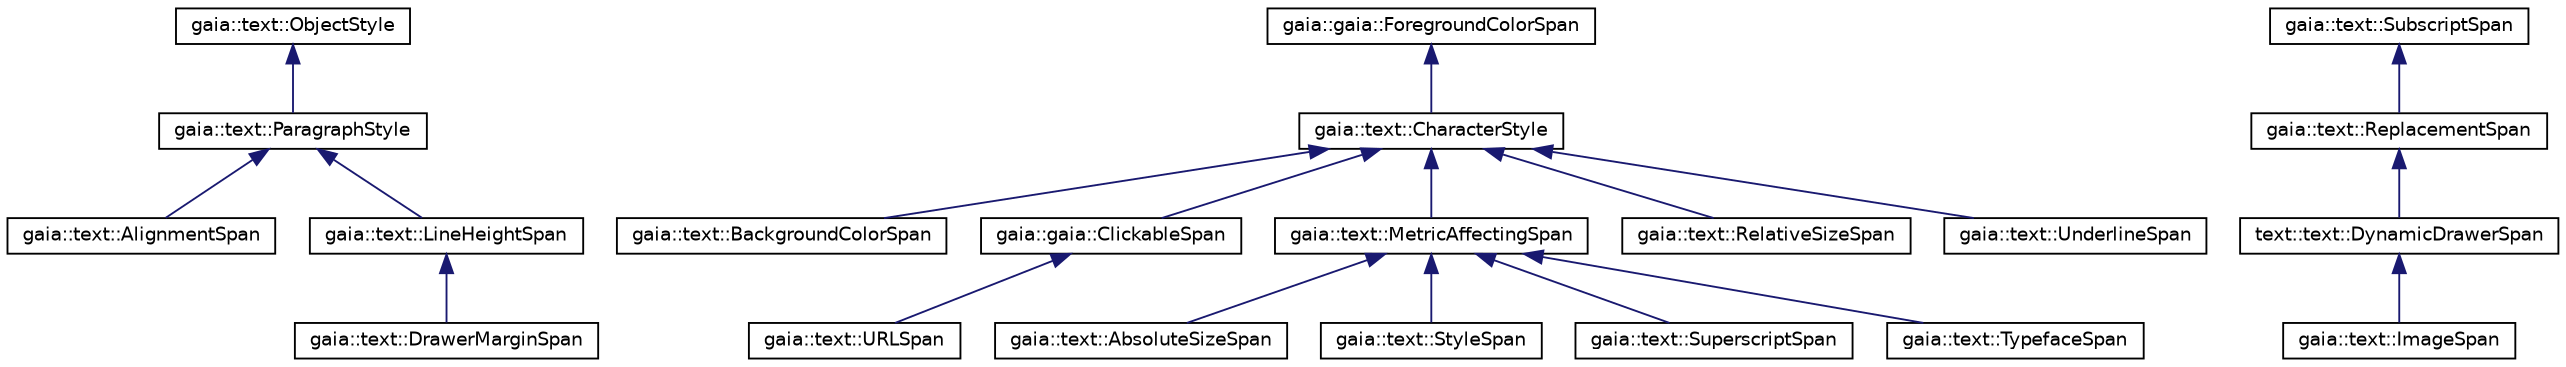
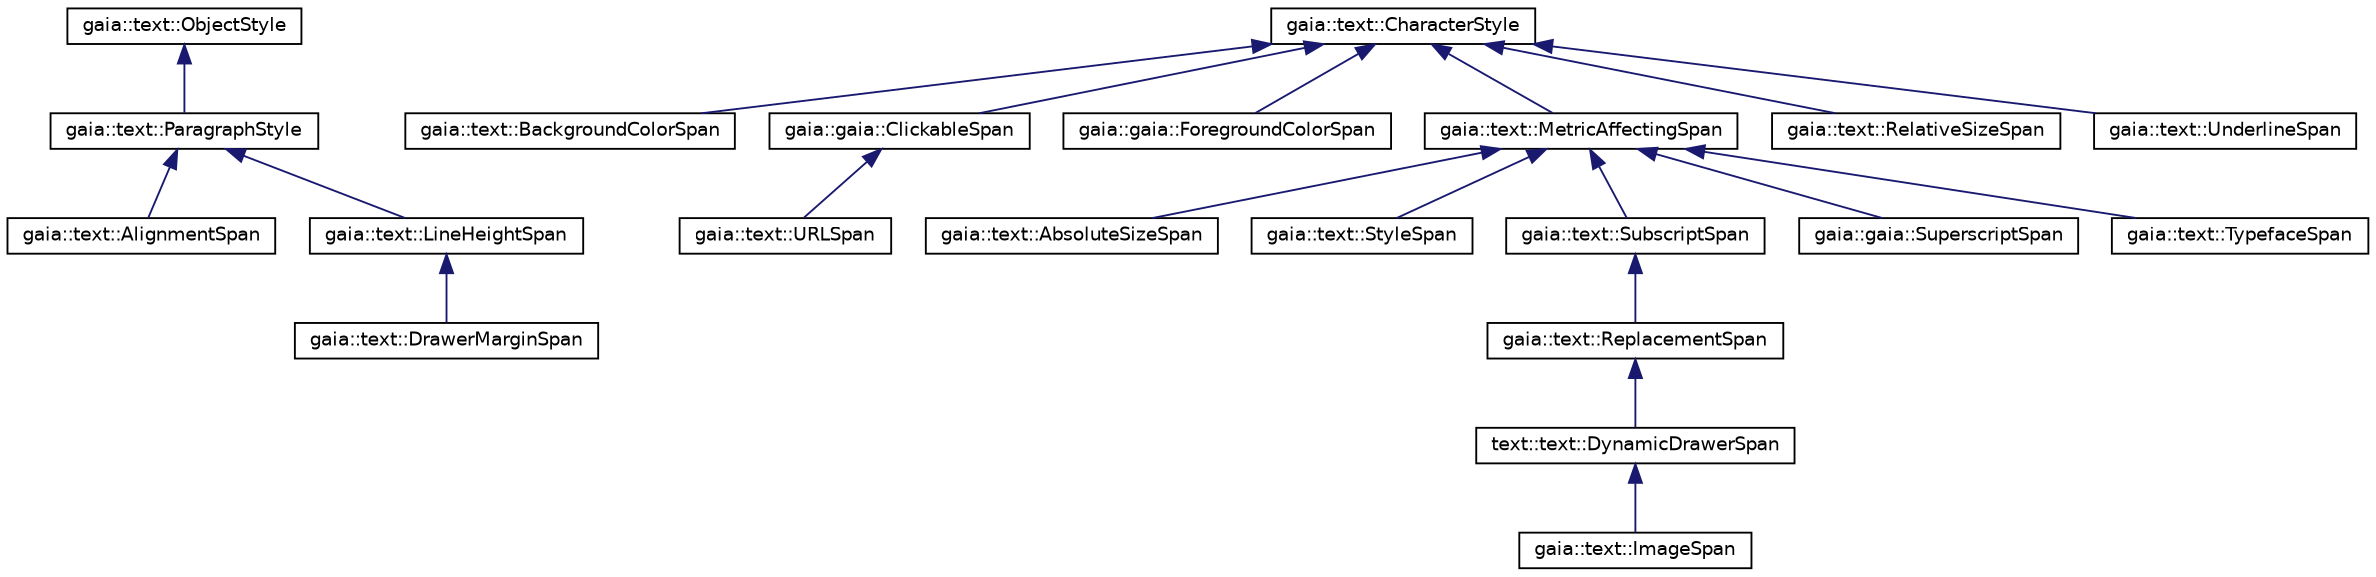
edge "gaia::text::CharacterStyle" -> "gaia::gaia::ForegroundColorSpan": reversed
edge "gaia::text::SubscriptSpan" -> "gaia::text::MetricAffectingSpan": added
node "gaia::text::SuperscriptSpan": label "gaia::text::SuperscriptSpan" -> "gaia::gaia::SuperscriptSpan"
